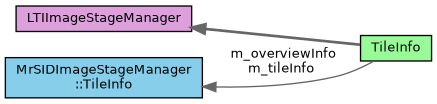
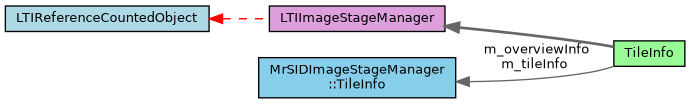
node "LTIReferenceCountedObject": added
